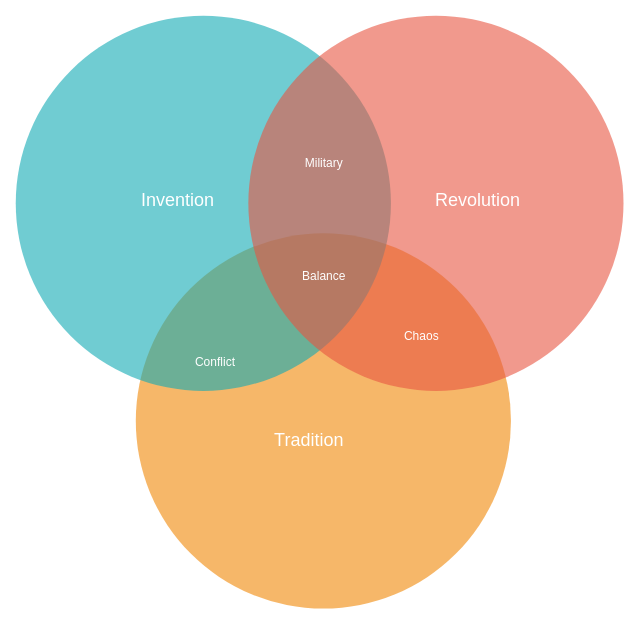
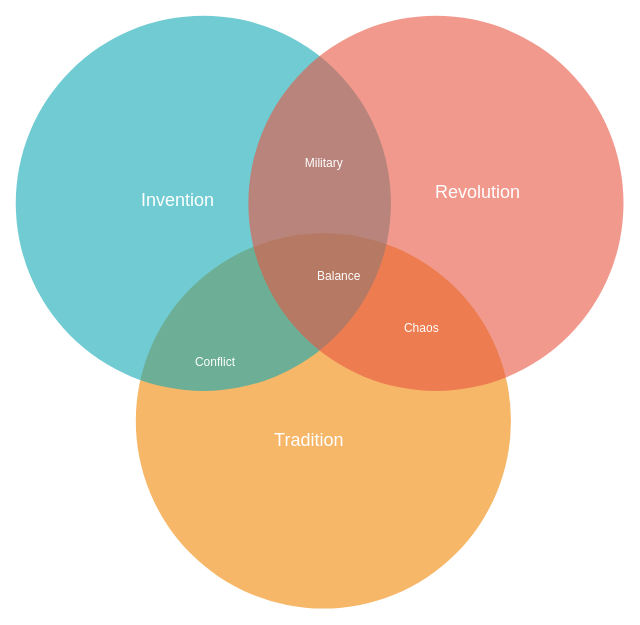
node "Revolution": moved (477, 200) -> (477, 192)
node "Balance": moved (323, 278) -> (338, 278)
node "Chaos": moved (421, 338) -> (421, 331)
